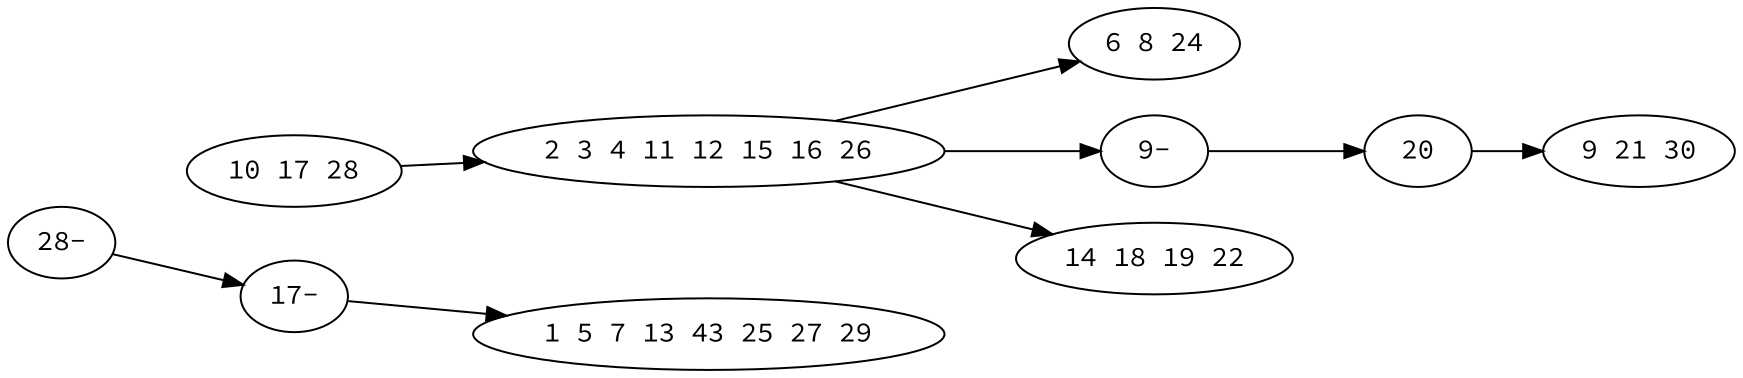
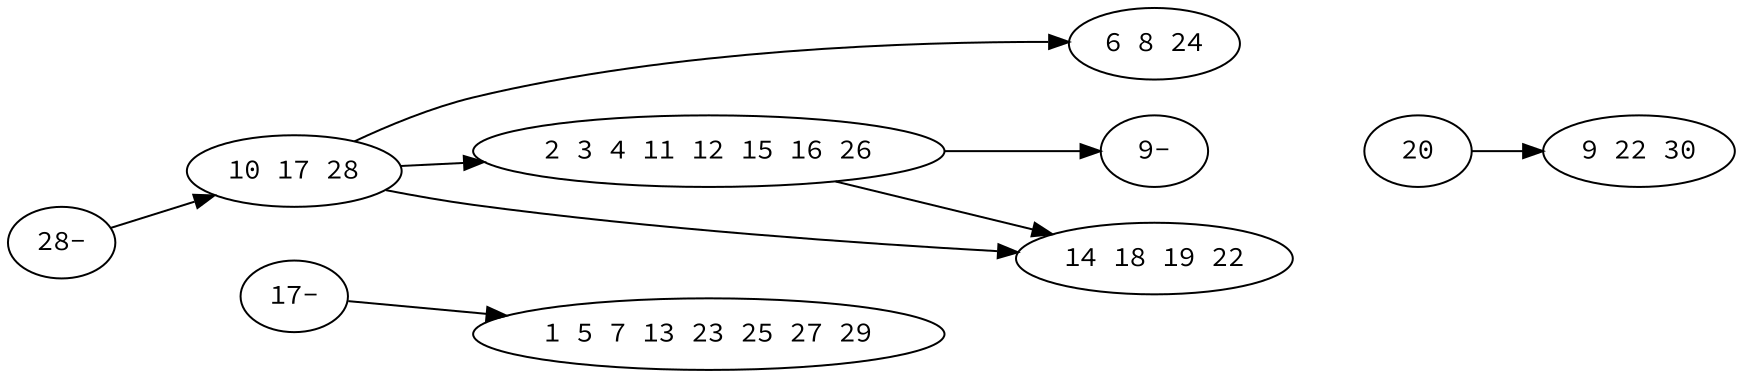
edge "2 3 4 11 12 15 16 26" -> "6 8 24": now "10 17 28" -> "6 8 24"
edge "9-" -> "20": removed
node "9 21 30": label "9 21 30" -> "9 22 30"
edge "10 17 28" -> "14 18 19 22": added
edge "28-" -> "17-": now "28-" -> "10 17 28"
node "1 5 7 13 43 25 27 29": label "1 5 7 13 43 25 27 29" -> "1 5 7 13 23 25 27 29"
